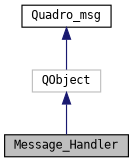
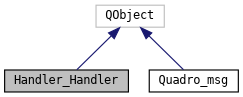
edge "QObject" -> "Quadro_msg": reversed
node "Message_Handler": label "Message_Handler" -> "Handler_Handler"
